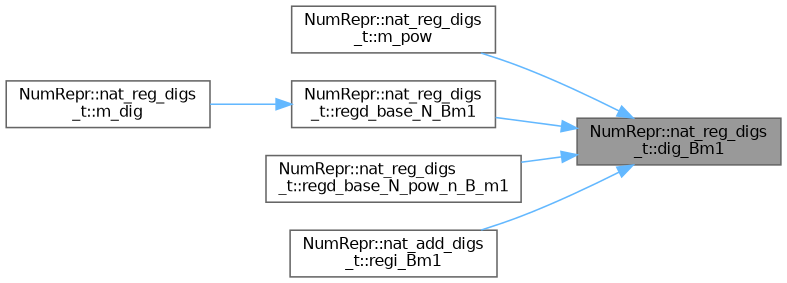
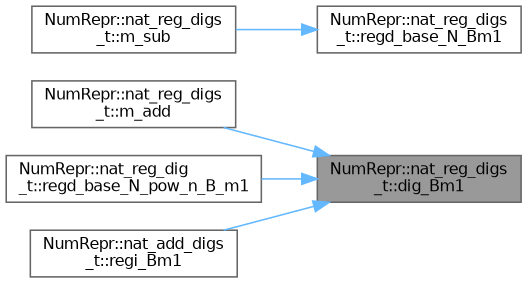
node "NumRepr::nat_reg_digs _t::m_pow": label "NumRepr::nat_reg_digs _t::m_pow" -> "NumRepr::nat_reg_digs _t::m_add"
node "NumRepr::nat_reg_digs _t::m_dig": label "NumRepr::nat_reg_digs _t::m_dig" -> "NumRepr::nat_reg_digs _t::m_sub"
edge "NumRepr::nat_reg_digs _t::regd_base_N_Bm1" -> "NumRepr::nat_reg_digs _t::dig_Bm1": removed
node "NumRepr::nat_reg_digs _t::regd_base_N_pow_n_B_m1": label "NumRepr::nat_reg_digs _t::regd_base_N_pow_n_B_m1" -> "NumRepr::nat_reg_dig _t::regd_base_N_pow_n_B_m1"
